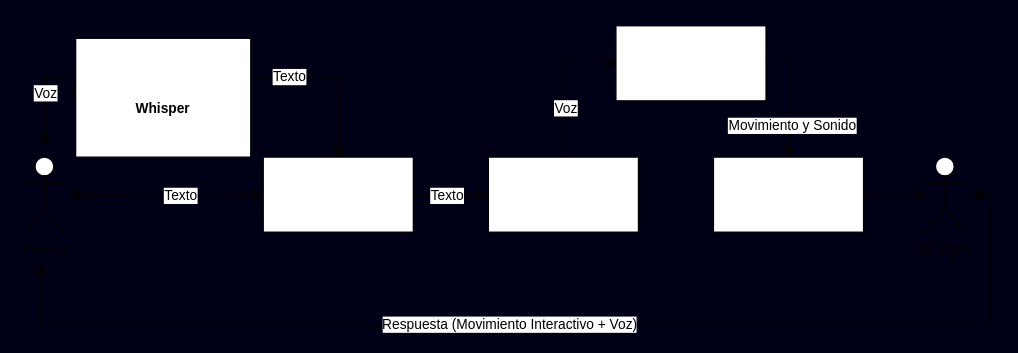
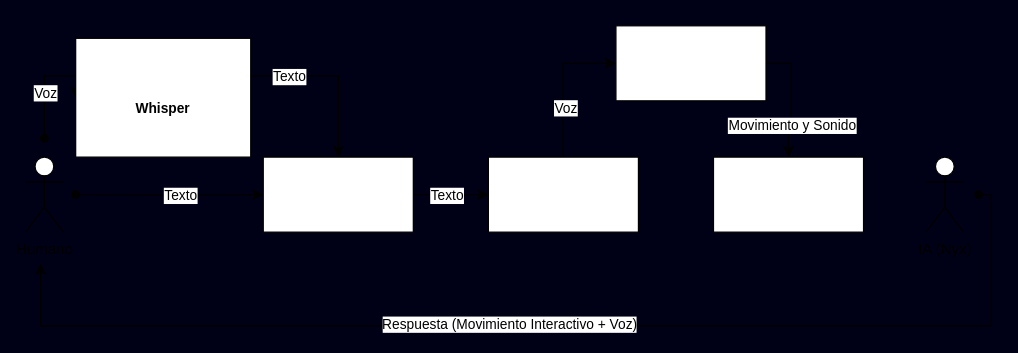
edge "Modelo de Cabeza Virtual a VTuber" -> "IA (Nyx)": removed
node "Sonido": label "Sonido" -> "Humano"
